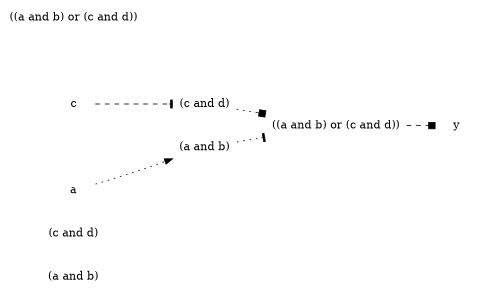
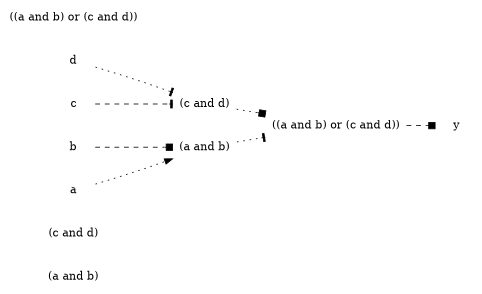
node "d": added
node "b": added
